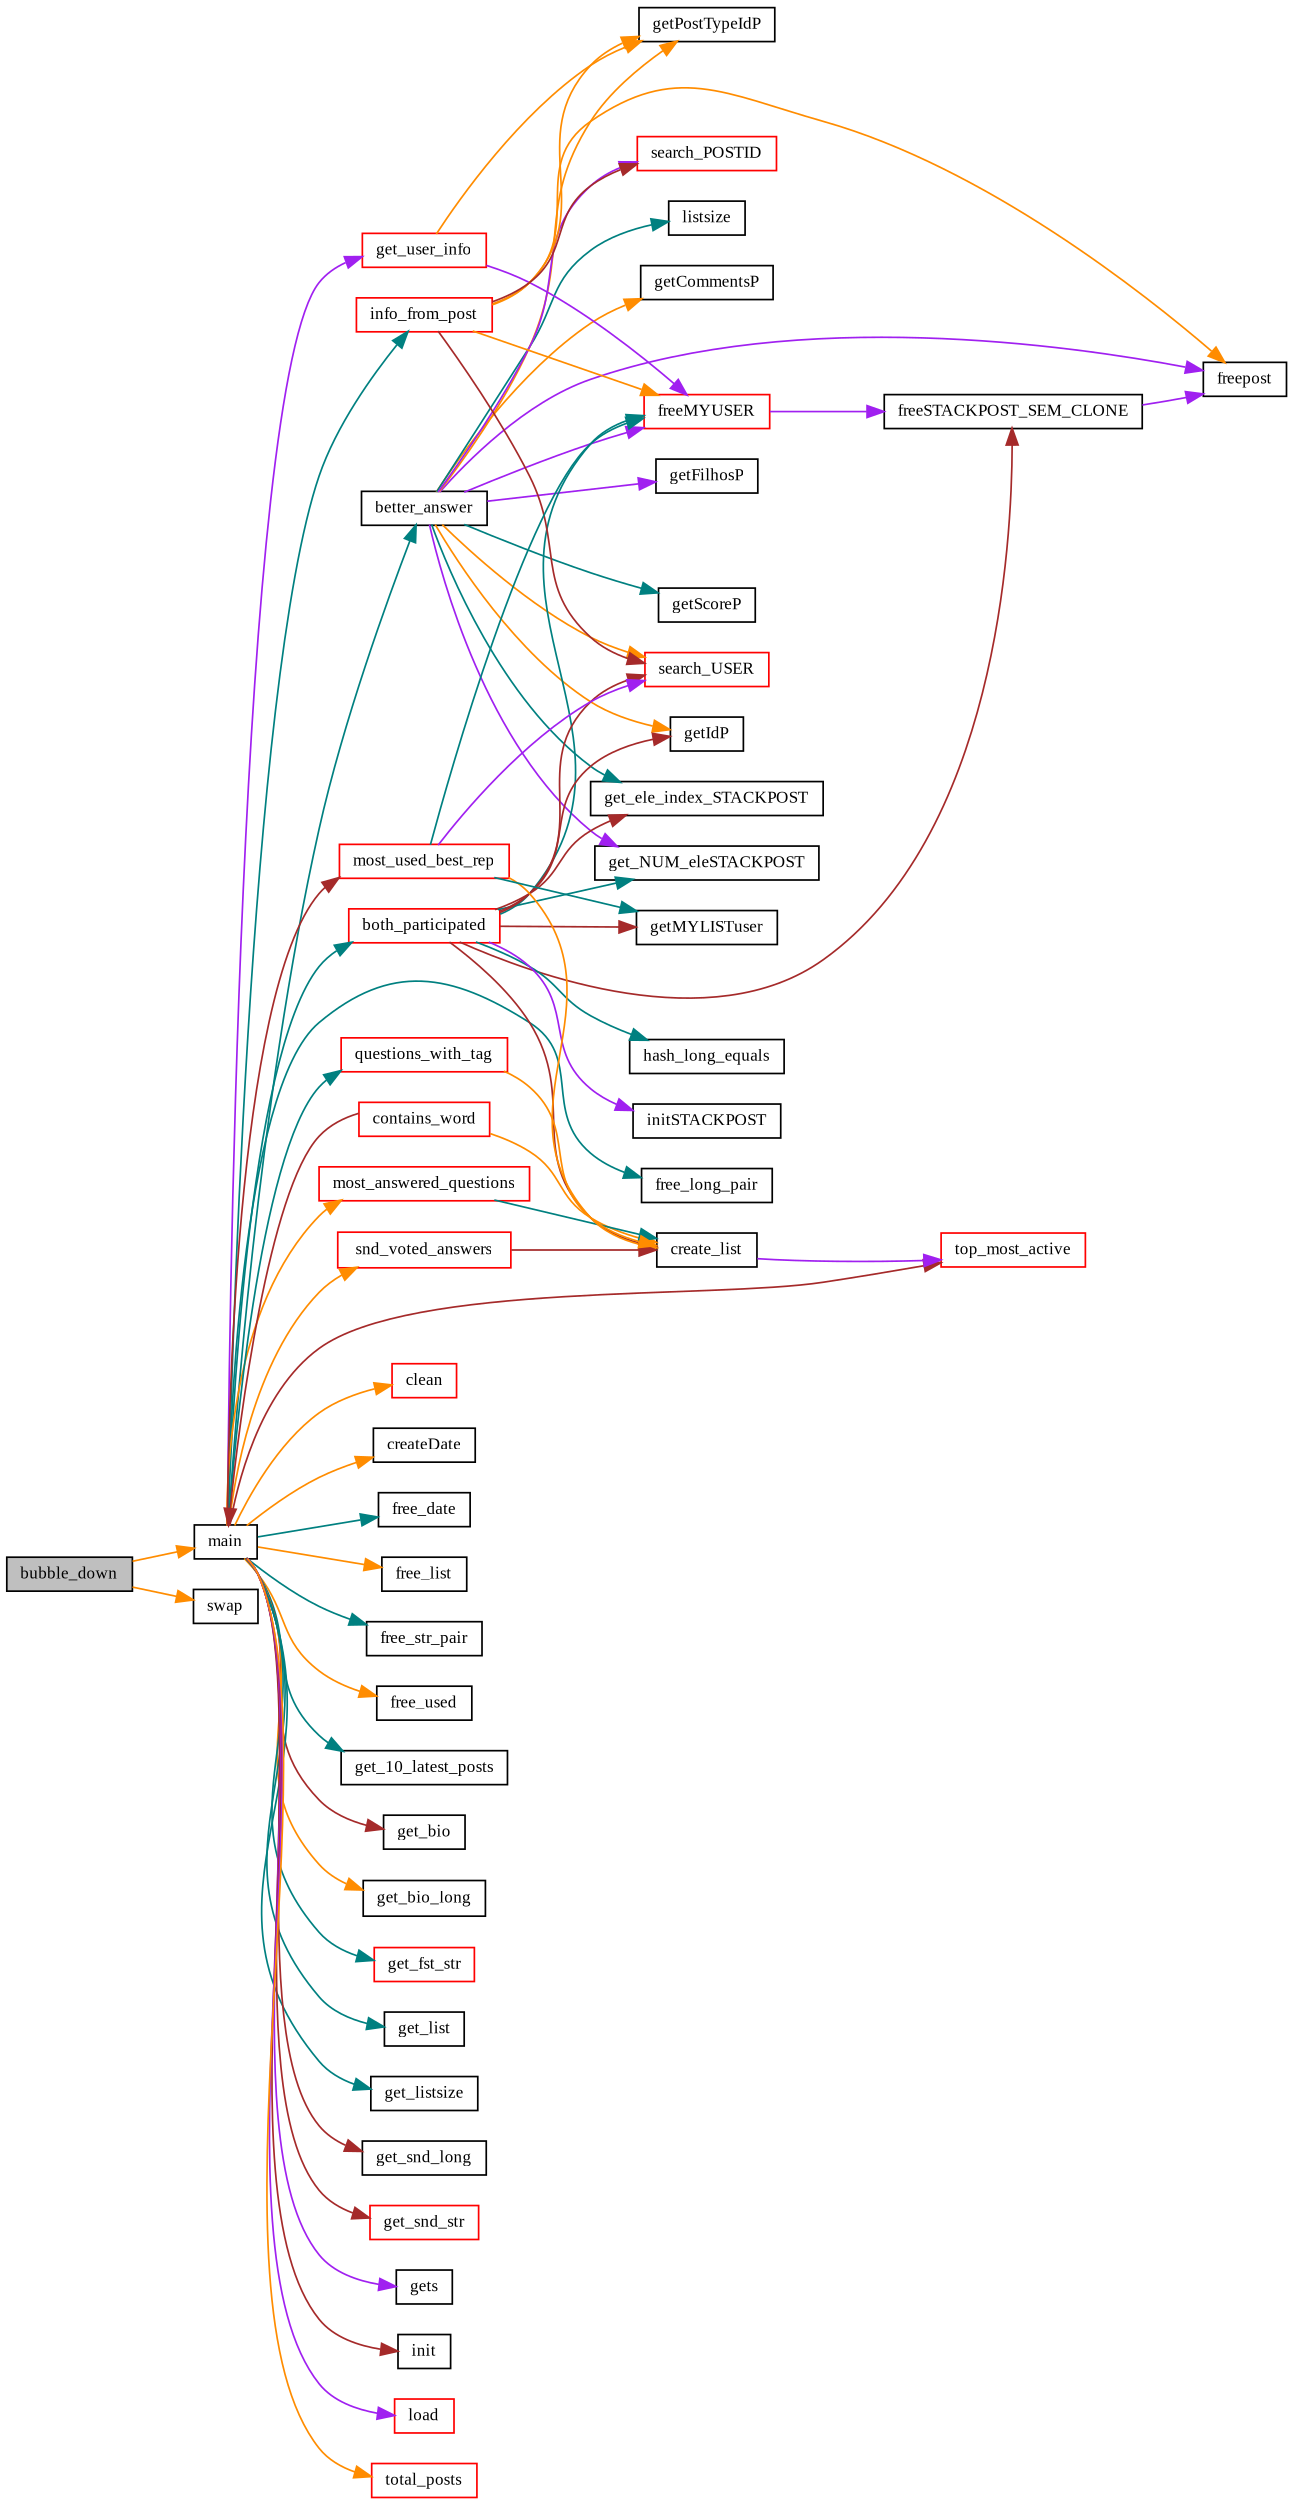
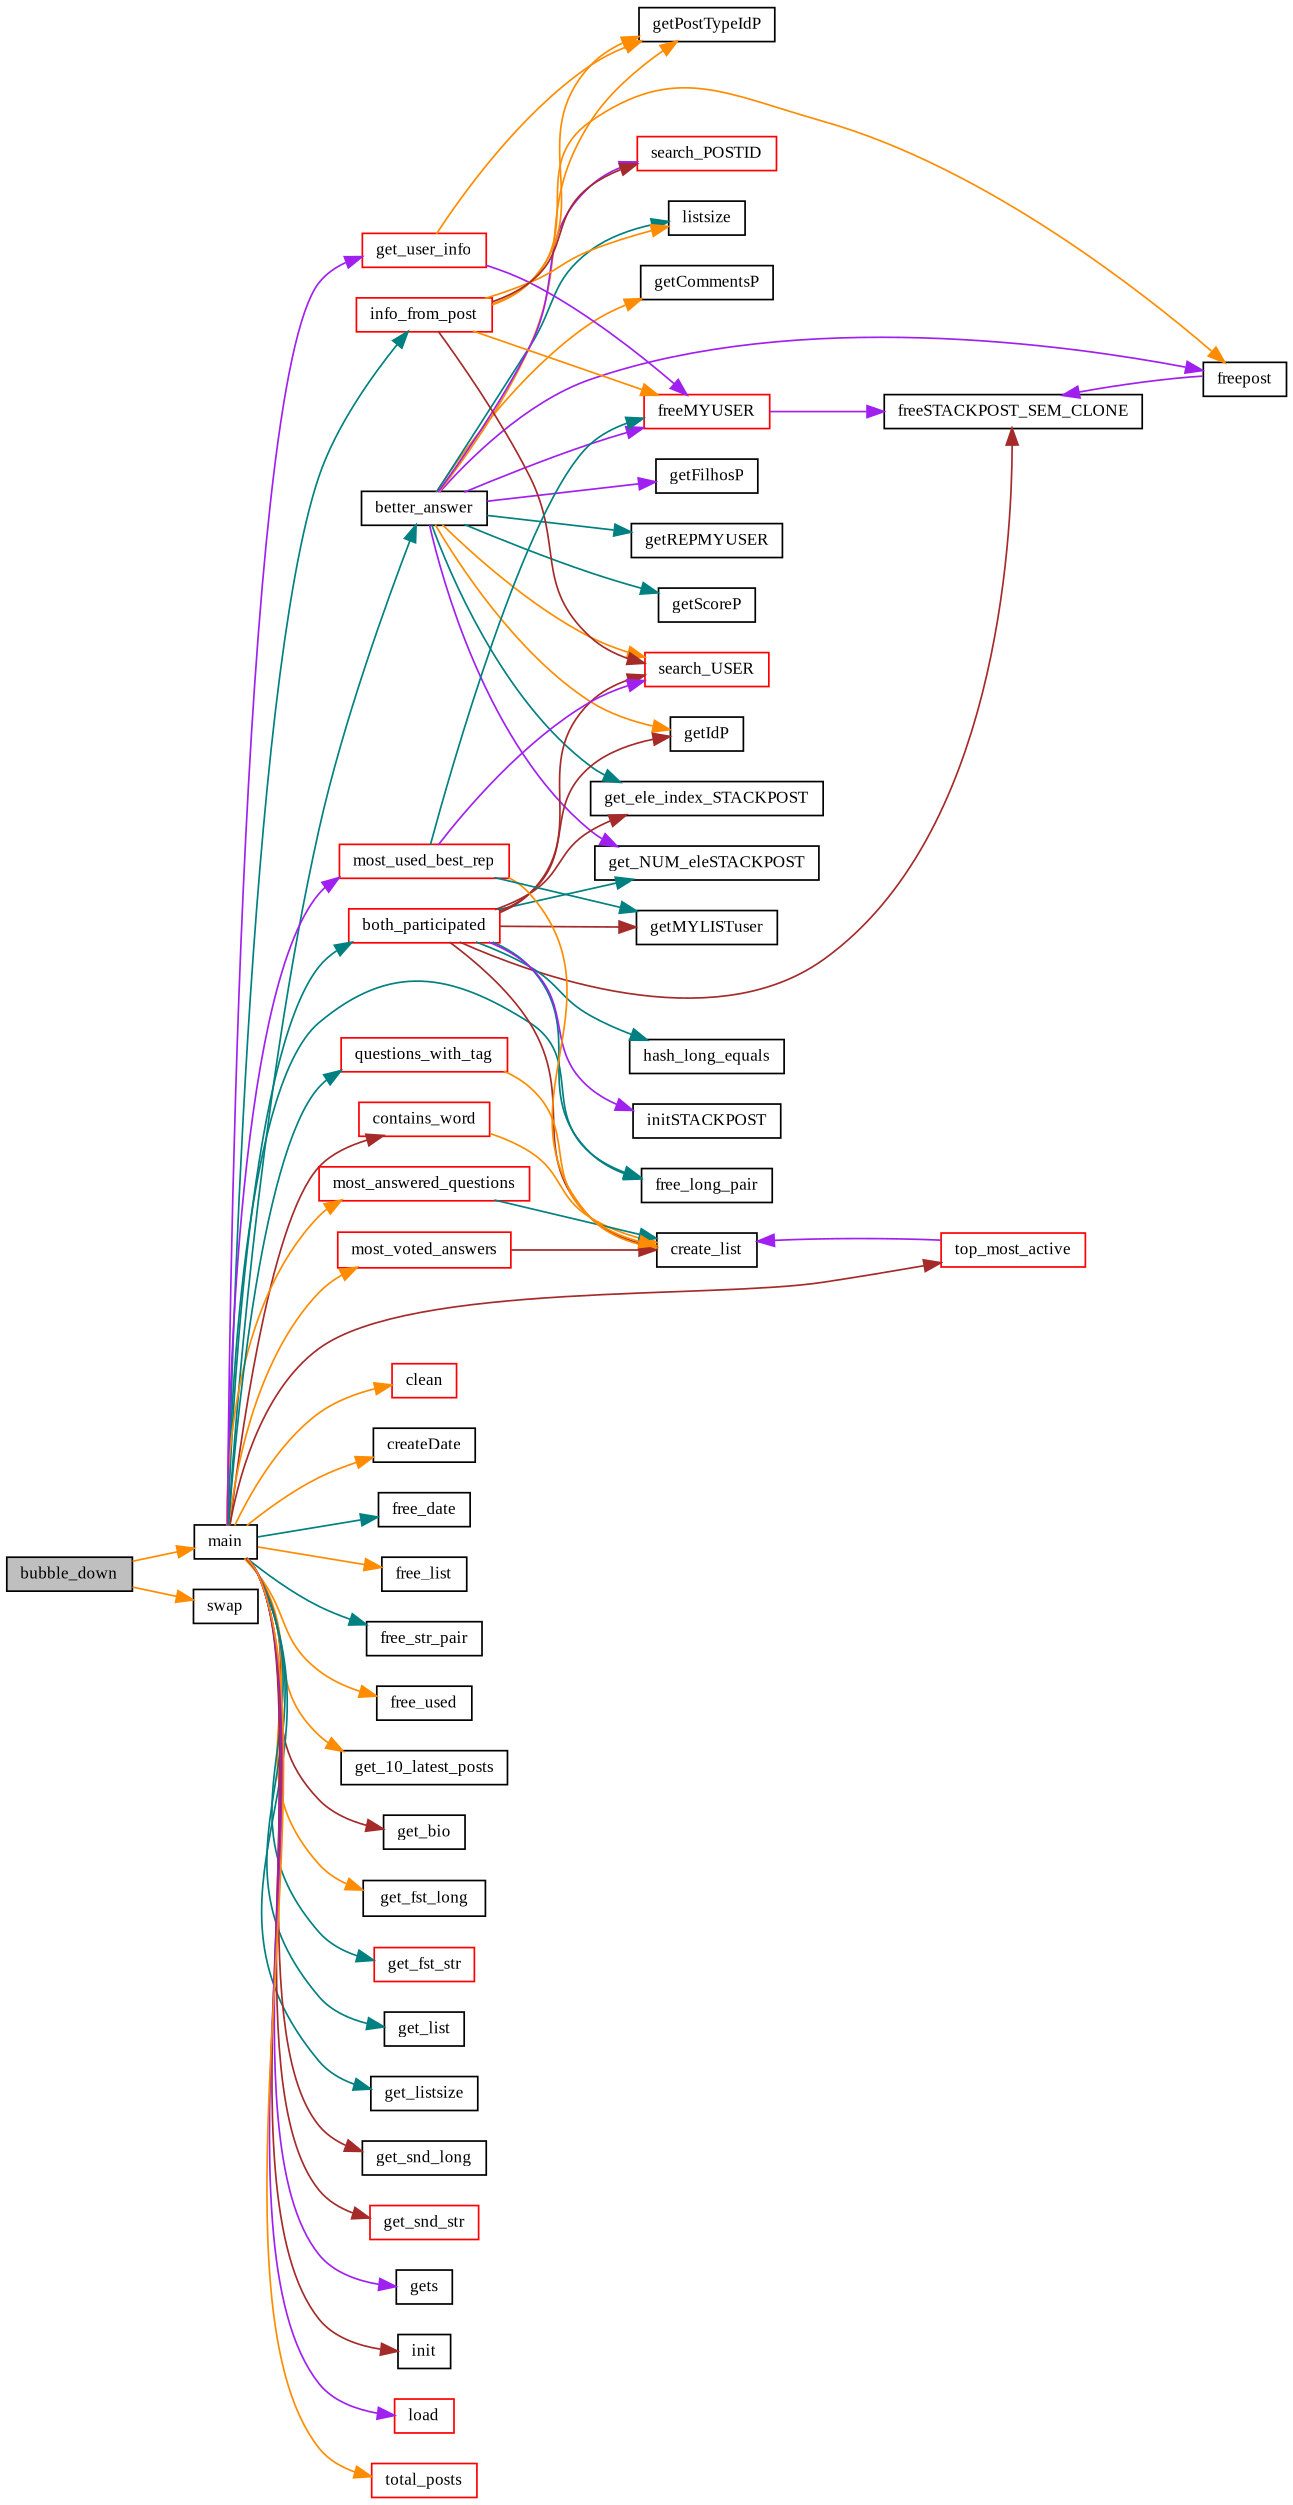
edge "info_from_post" -> "listsize": added
edge "freeSTACKPOST_SEM_CLONE" -> "freepost": reversed
node "getREPMYUSER": added
edge "both_participated" -> "freeMYUSER": now "both_participated" -> "free_long_pair"
edge "main" -> "most_used_best_rep": color brown -> purple
edge "contains_word" -> "main": reversed
node "snd_voted_answers": label "snd_voted_answers" -> "most_voted_answers"
edge "create_list" -> "top_most_active": reversed
edge "main" -> "get_10_latest_posts": color teal -> darkorange
node "get_bio_long": label "get_bio_long" -> "get_fst_long"
